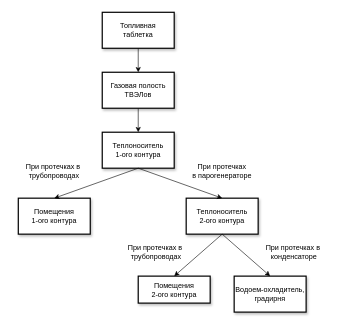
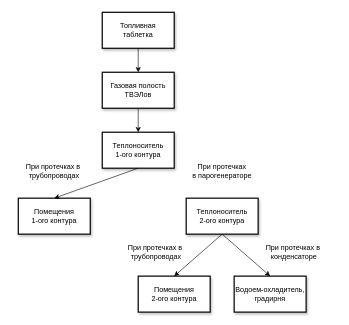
edge "Теплоноситель 1-ого контура" -> "Теплоноситель 2-ого контура": removed
node "Помещения 2-ого контура": size 72x27 -> 72x36
